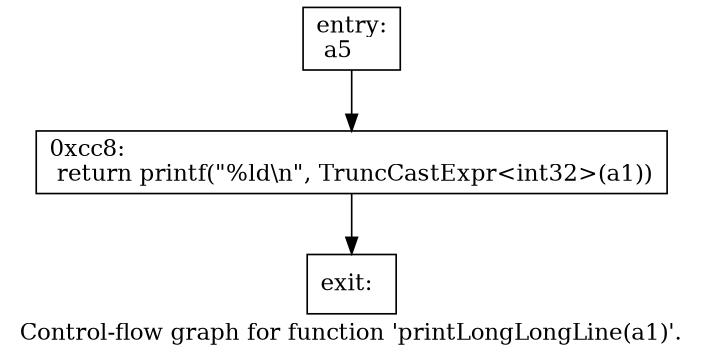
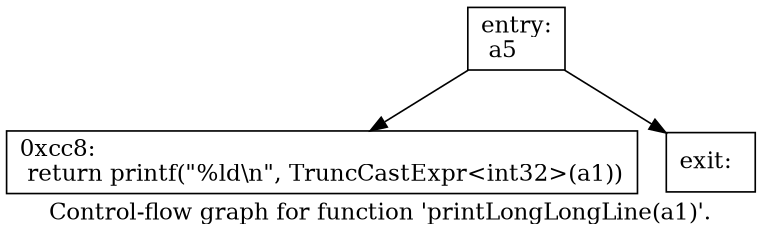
edge "0xcc8:" -> "exit:": now "entry:" -> "exit:"
